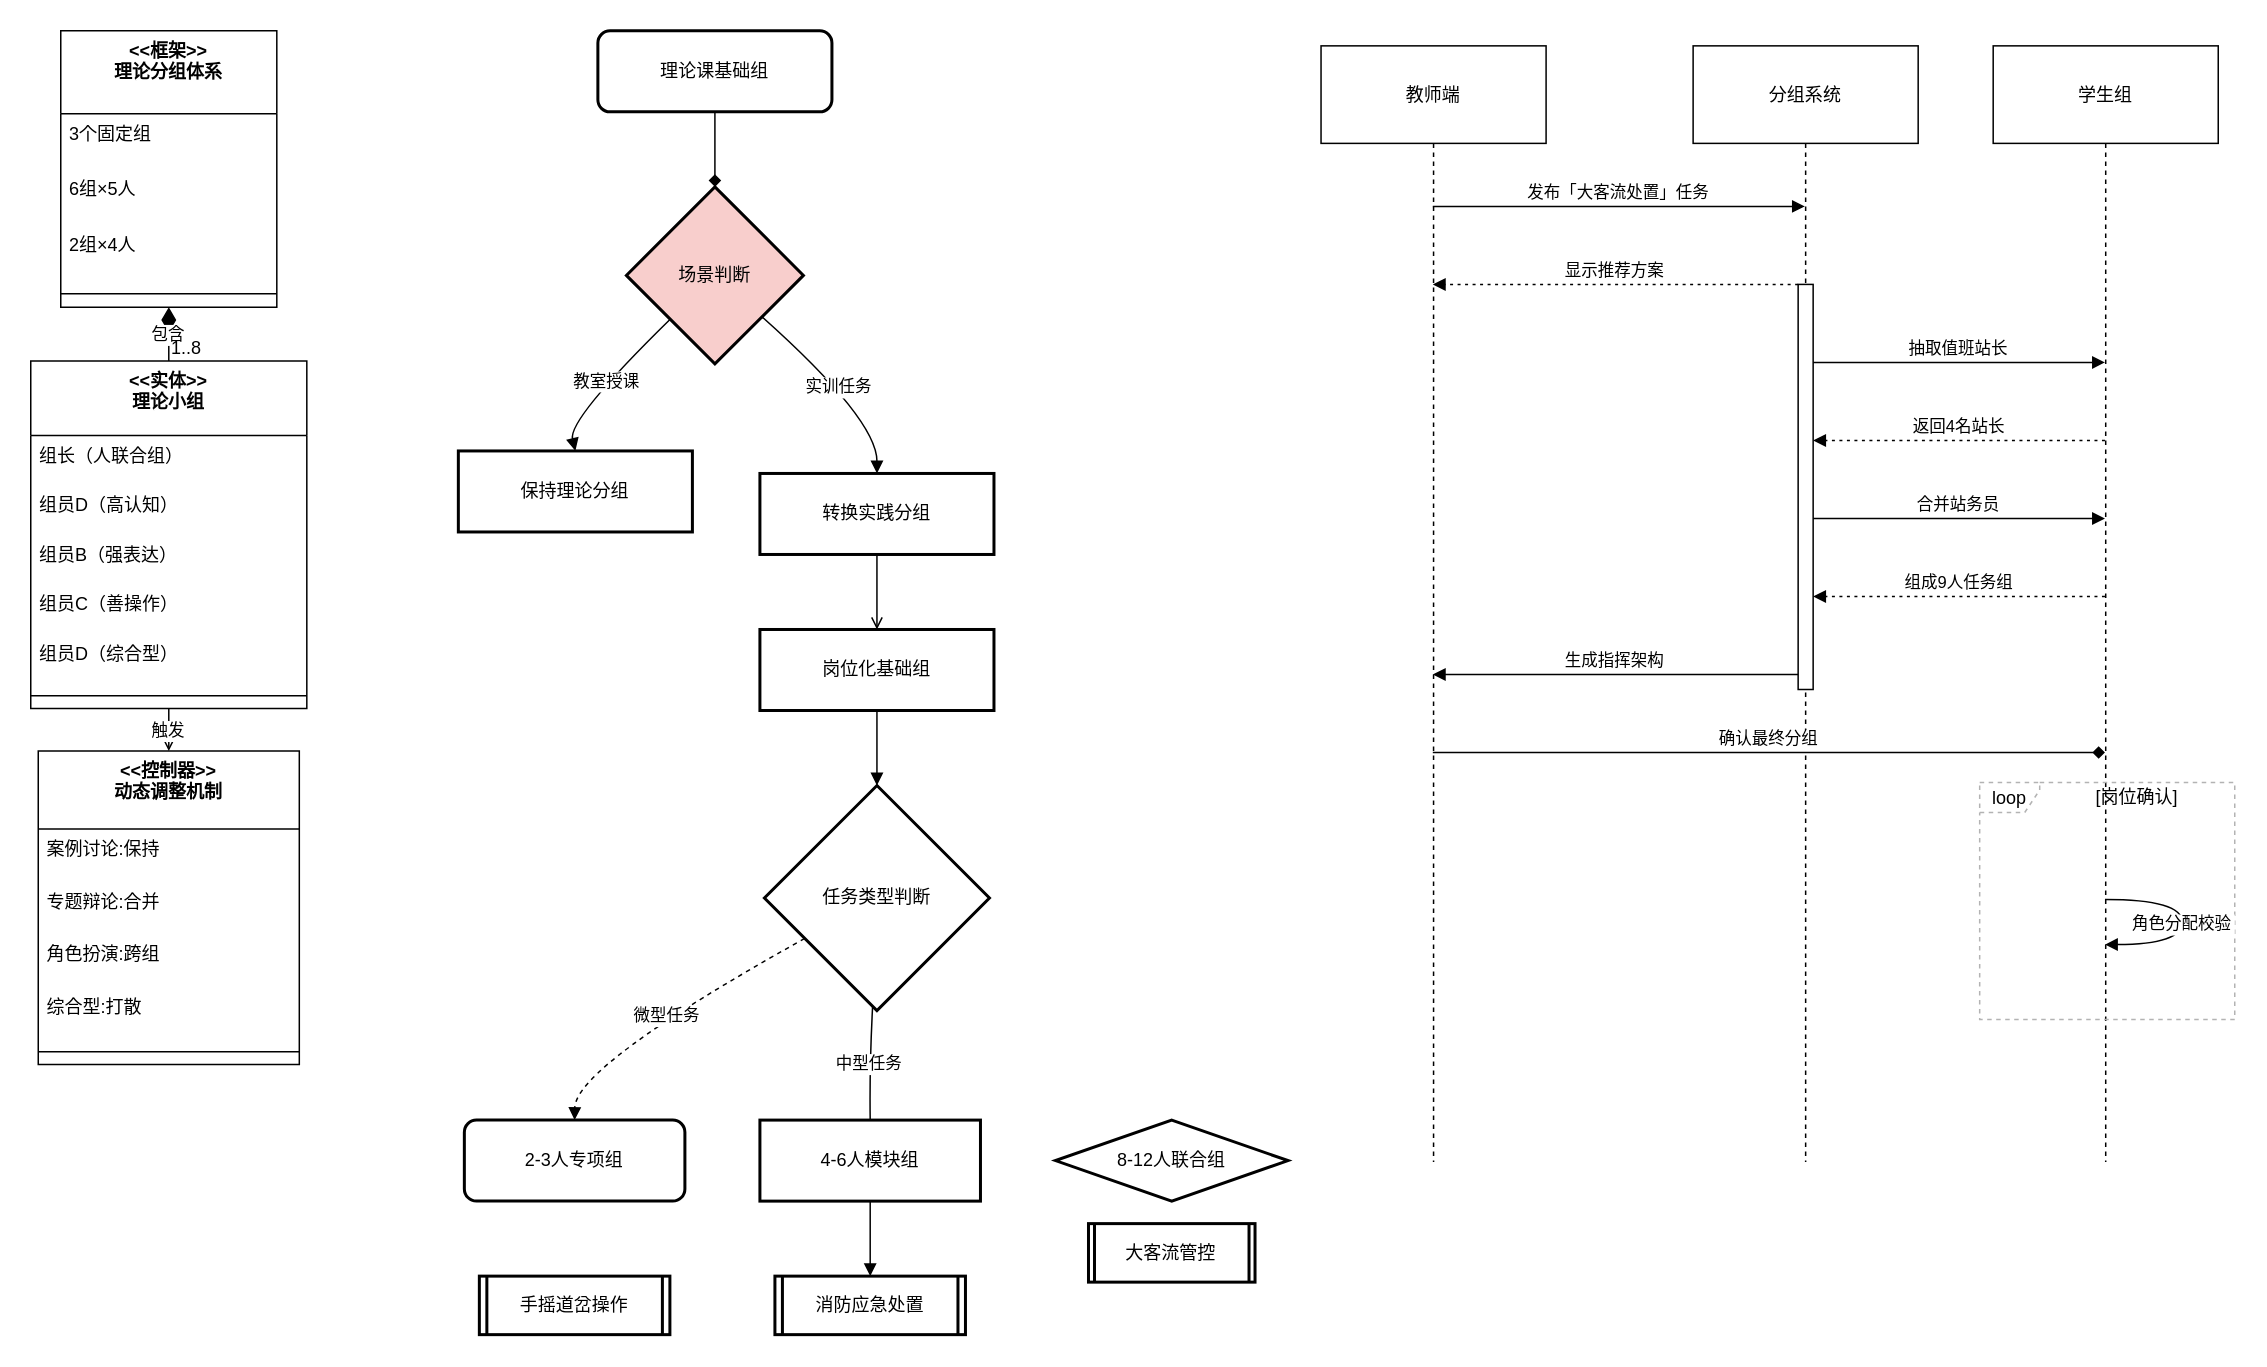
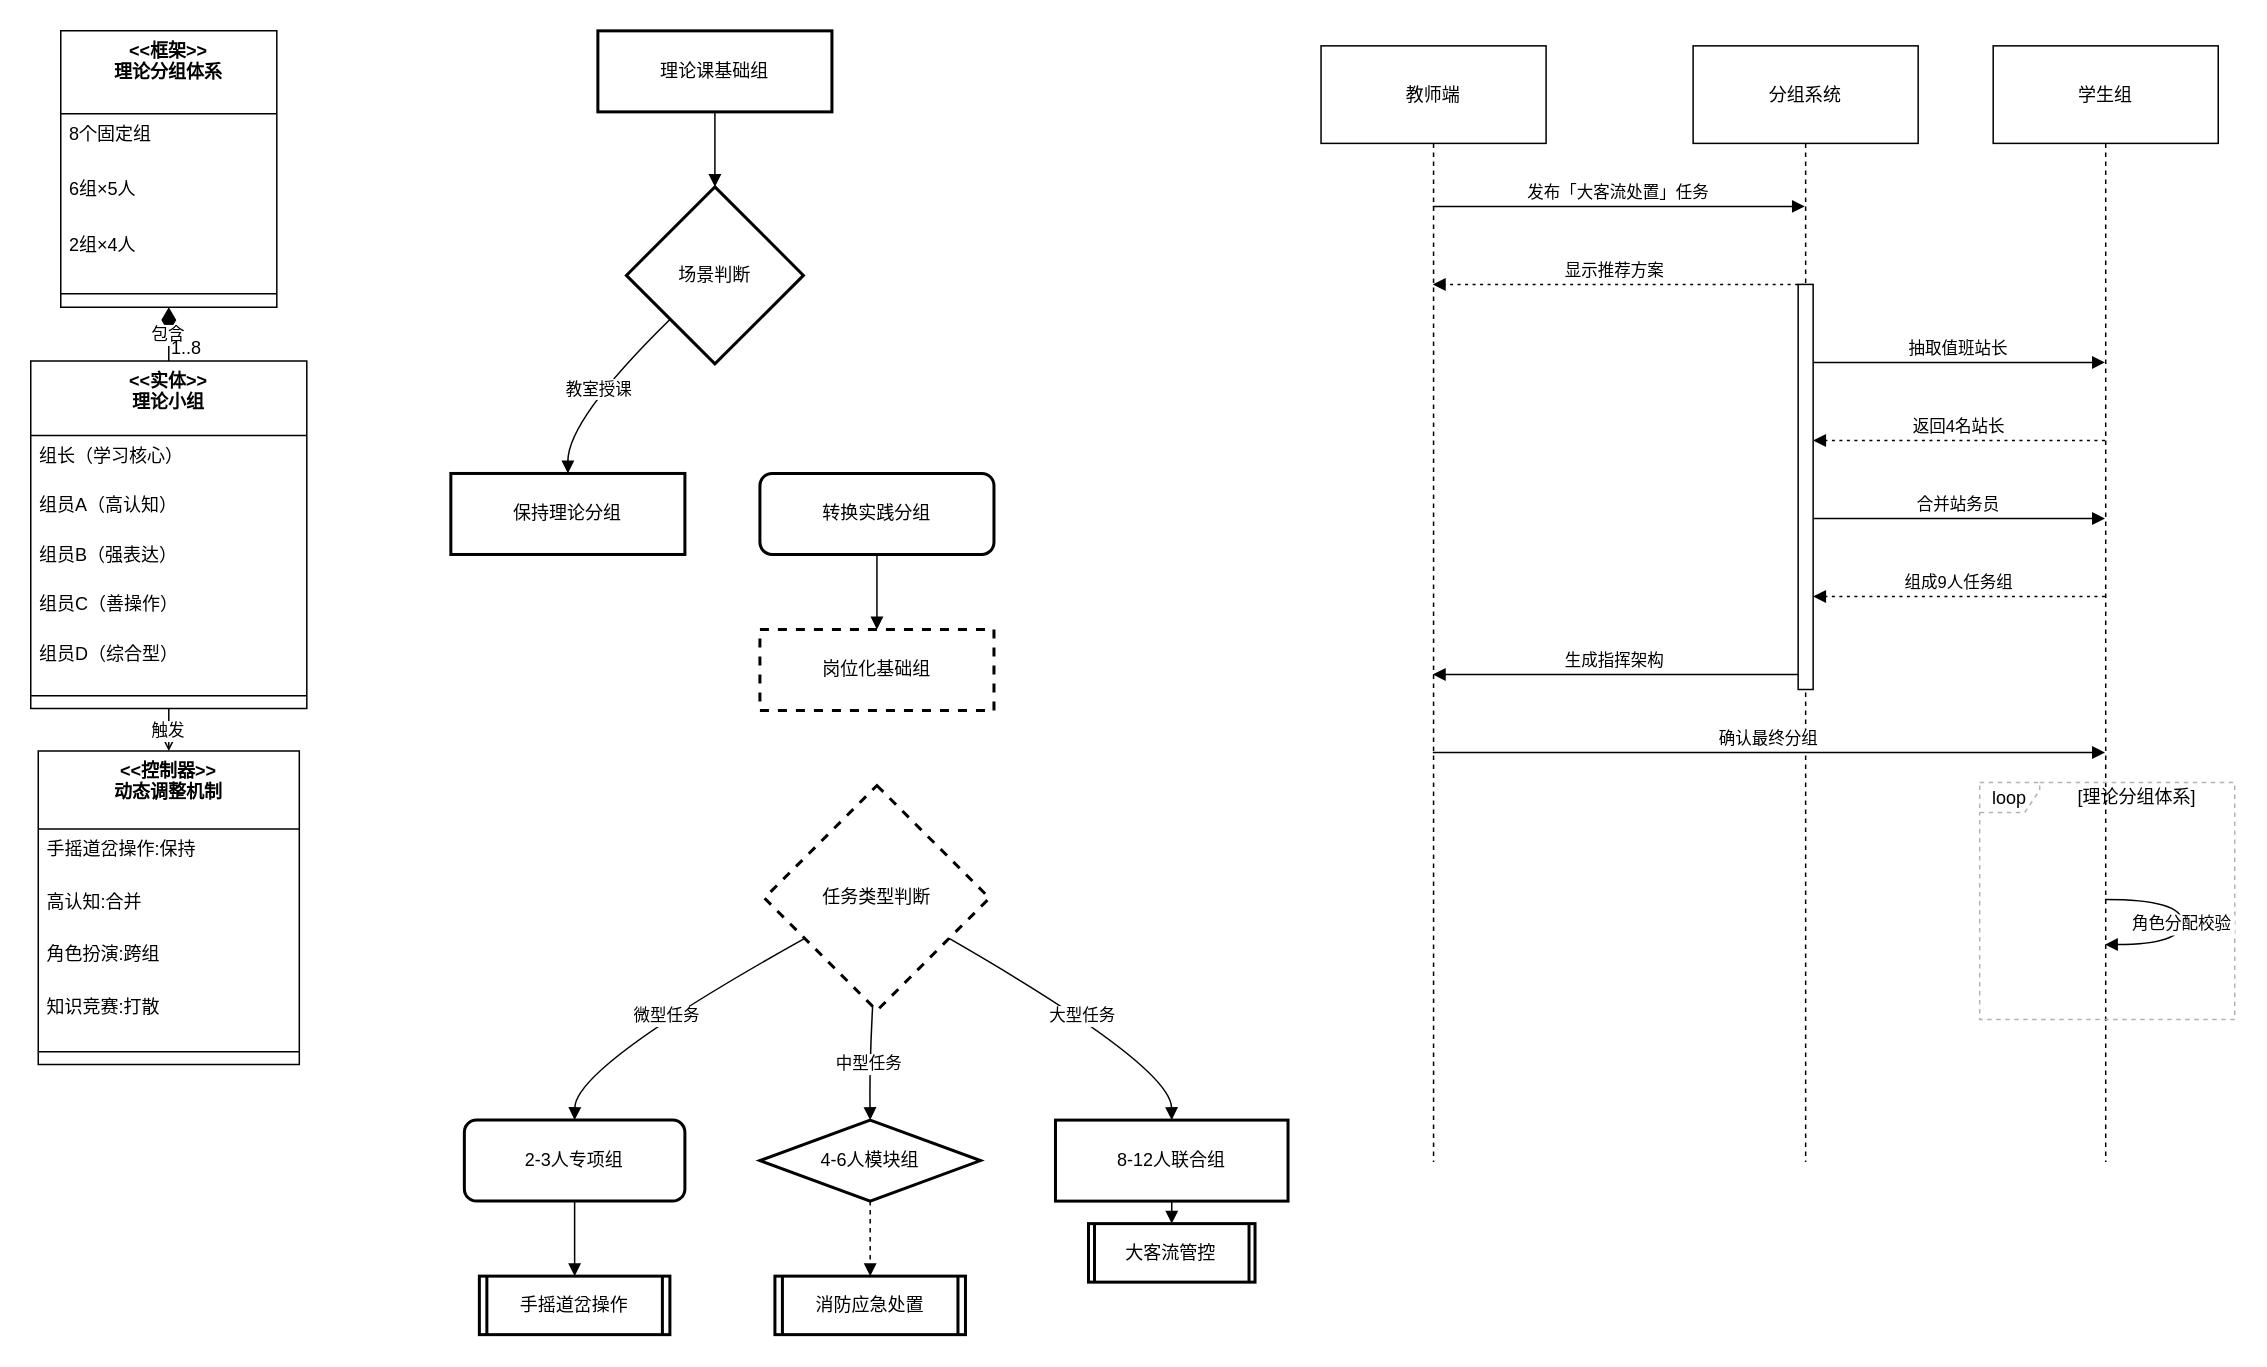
node "理论课基础组": shape rounded rectangle -> rectangle
node "3个固定组": label "3个固定组" -> "8个固定组"
edge "理论课基础组" -> "场景判断": arrowhead diamond -> block
node "场景判断": fillcolor #f8cecc -> #ffffff
edge "场景判断" -> "转换实践分组": removed, label "实训任务"
node "组长（人联合组）": label "组长（人联合组）" -> "组长（学习核心）"
node "保持理论分组": moved (575, 491) -> (568, 514)
node "组员D（高认知）": label "组员D（高认知）" -> "组员A（高认知）"
node "转换实践分组": shape rectangle -> rounded rectangle
edge "转换实践分组" -> "岗位化基础组": arrowhead open -> block
node "岗位化基础组": style solid -> dashed
edge "岗位化基础组" -> "任务类型判断": removed
edge "教师端" -> "学生组": arrowhead diamond -> block
node "[岗位确认]": label "[岗位确认]" -> "[理论分组体系]"
node "案例讨论:保持": label "案例讨论:保持" -> "手摇道岔操作:保持"
node "任务类型判断": style solid -> dashed
node "专题辩论:合并": label "专题辩论:合并" -> "高认知:合并"
edge "任务类型判断" -> "2-3人专项组": style dashed -> solid
node "综合型:打散": label "综合型:打散" -> "知识竞赛:打散"
edge "任务类型判断" -> "8-12人联合组": added, label "大型任务"
edge "任务类型判断" -- "4-6人模块组": arrowhead none -> block
node "4-6人模块组": shape rectangle -> diamond
node "8-12人联合组": shape diamond -> rectangle
edge "8-12人联合组" -> "大客流管控": added
edge "2-3人专项组" -> "手摇道岔操作": added
edge "4-6人模块组" -> "消防应急处置": style solid -> dashed
